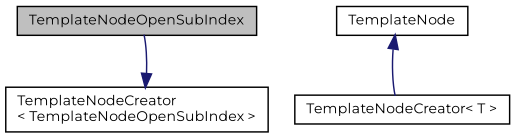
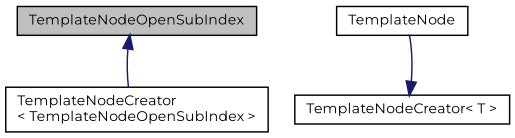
edge "TemplateNodeOpenSubIndex" -> "TemplateNodeCreator < TemplateNodeOpenSubIndex >": reversed
edge "TemplateNodeCreator< T >" -> "TemplateNode": reversed
